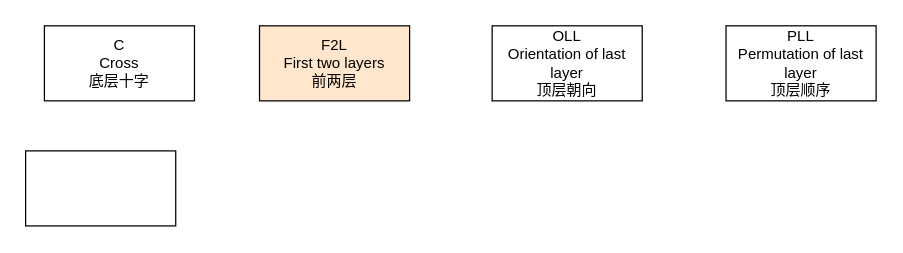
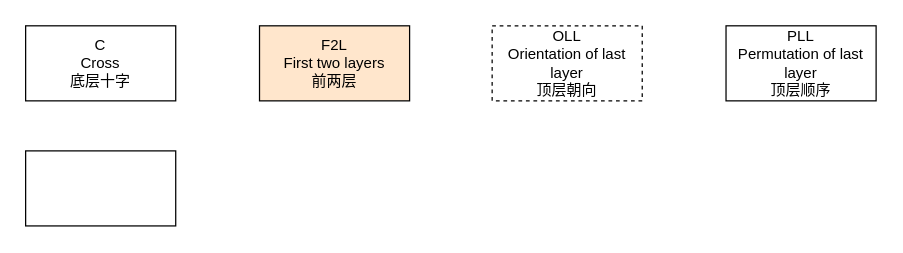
node "C Cross 底层十字": moved (119, 63) -> (101, 63)
node "OLL Orientation of last layer 顶层朝向": style solid -> dashed
